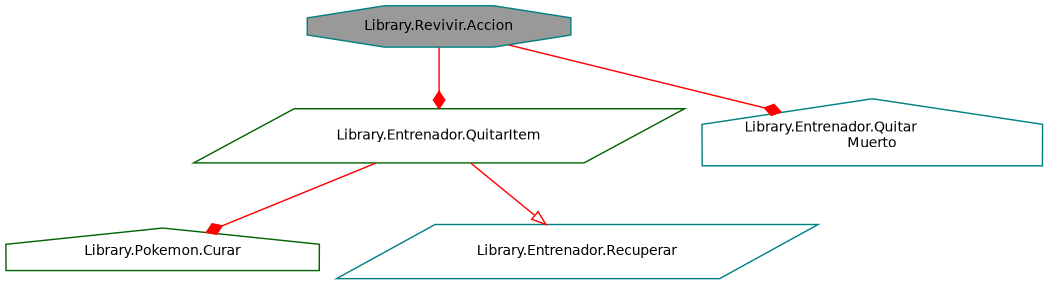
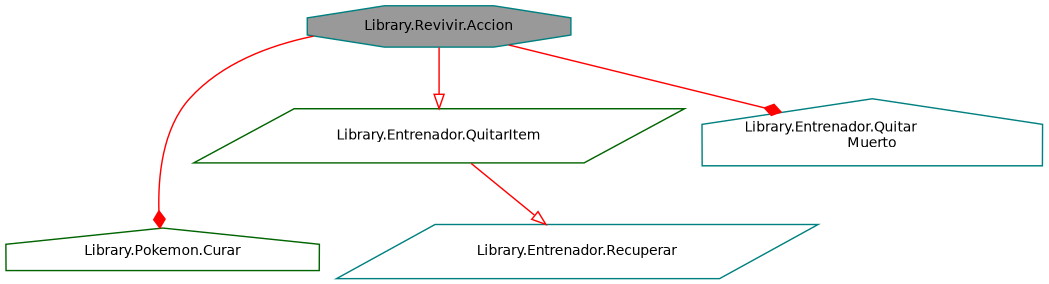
edge "Library.Revivir.Accion" -> "Library.Entrenador.QuitarItem": arrowhead diamond -> onormal
edge "Library.Entrenador.QuitarItem" -> "Library.Pokemon.Curar": now "Library.Revivir.Accion" -> "Library.Pokemon.Curar"
